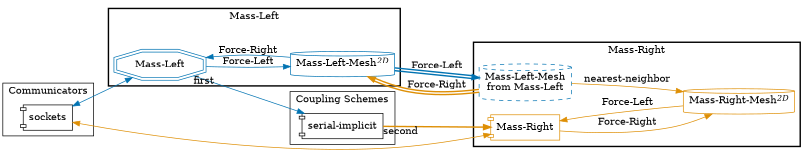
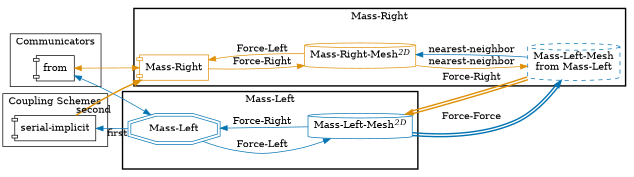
edge "Mass-Left-Mesh" -> "Mass-Left-Mesh from Mass-Left": label "Force-Left" -> "Force-Force"
edge "Mass-Right-Mesh" -> "Mass-Left-Mesh from Mass-Left": added, label "nearest-neighbor"
edge "Mass-Left-Mesh from Mass-Left" -> "Mass-Right-Mesh": color #de8f05 -> #0173b2
node "sockets": label "sockets" -> "from"
